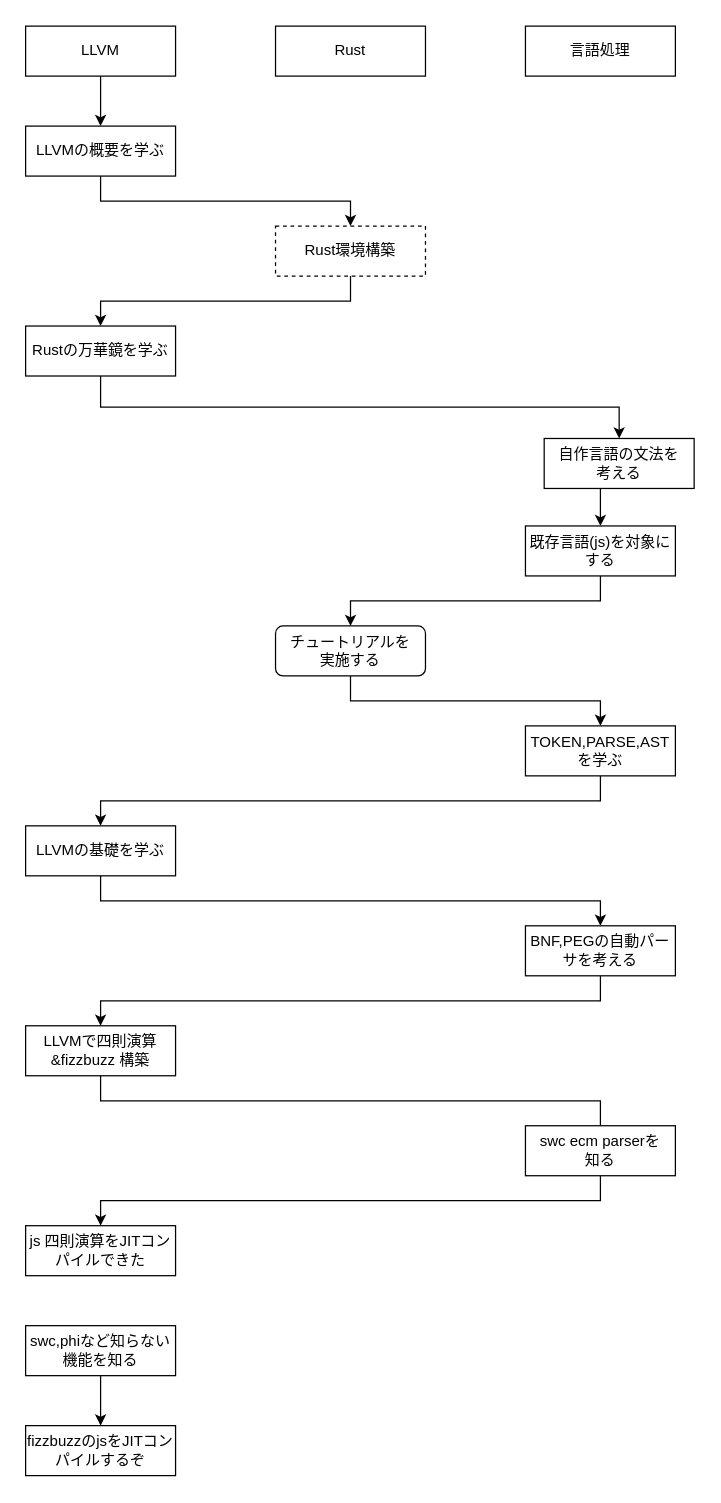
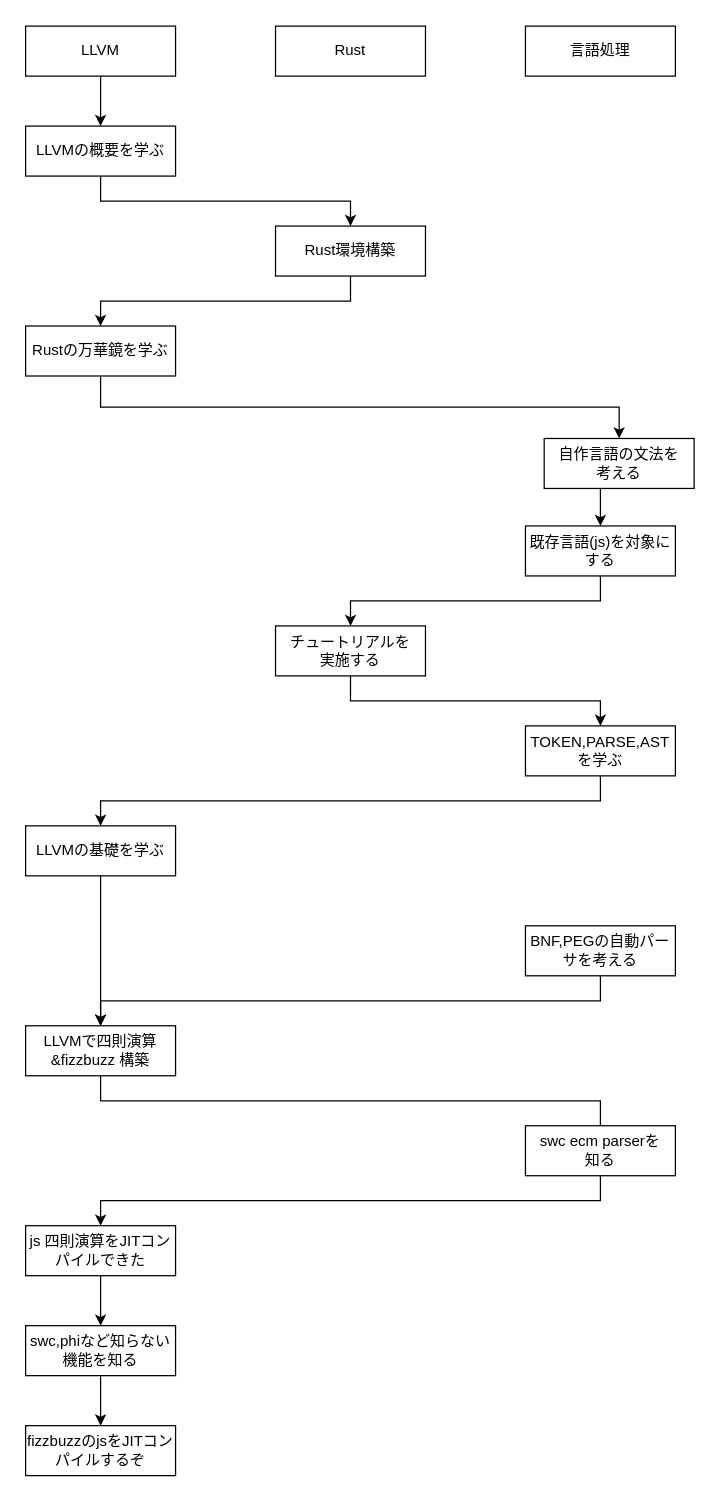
node "Rust環境構築": style dashed -> solid
node "チュートリアルを 実施する": shape rounded rectangle -> rectangle
edge "LLVMの基礎を学ぶ" -> "BNF,PEGの自動パーサを考える": now "LLVMの基礎を学ぶ" -> "LLVMで四則演算&fizzbuzz 構築"
edge "js 四則演算をJITコンパイルできた" -> "swc,phiなど知らない機能を知る": added
